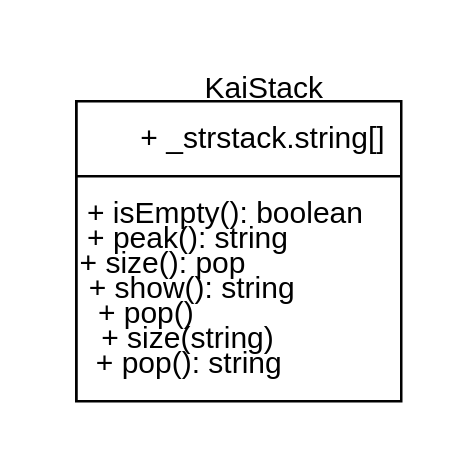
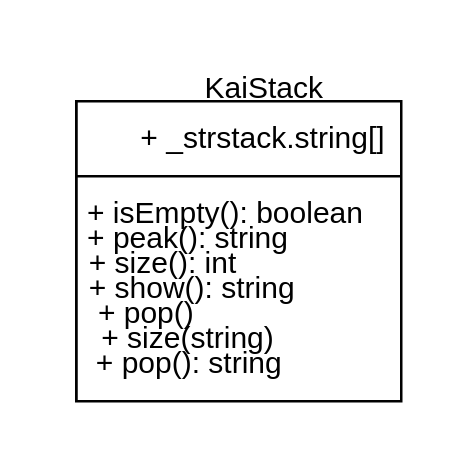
node "+ size(): pop": label "+ size(): pop" -> "+ size(): int"
